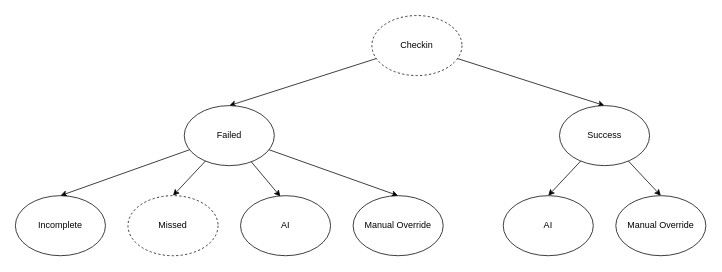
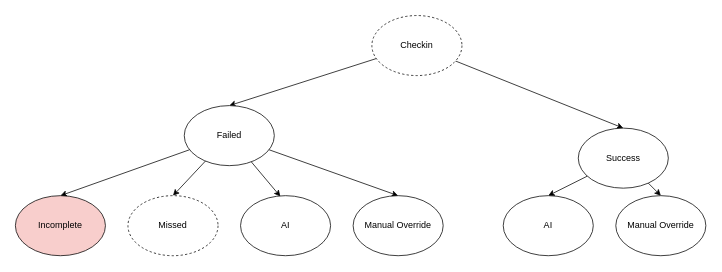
node "Success": moved (604, 135) -> (623, 158)
node "Incomplete": fillcolor #ffffff -> #f8cecc
